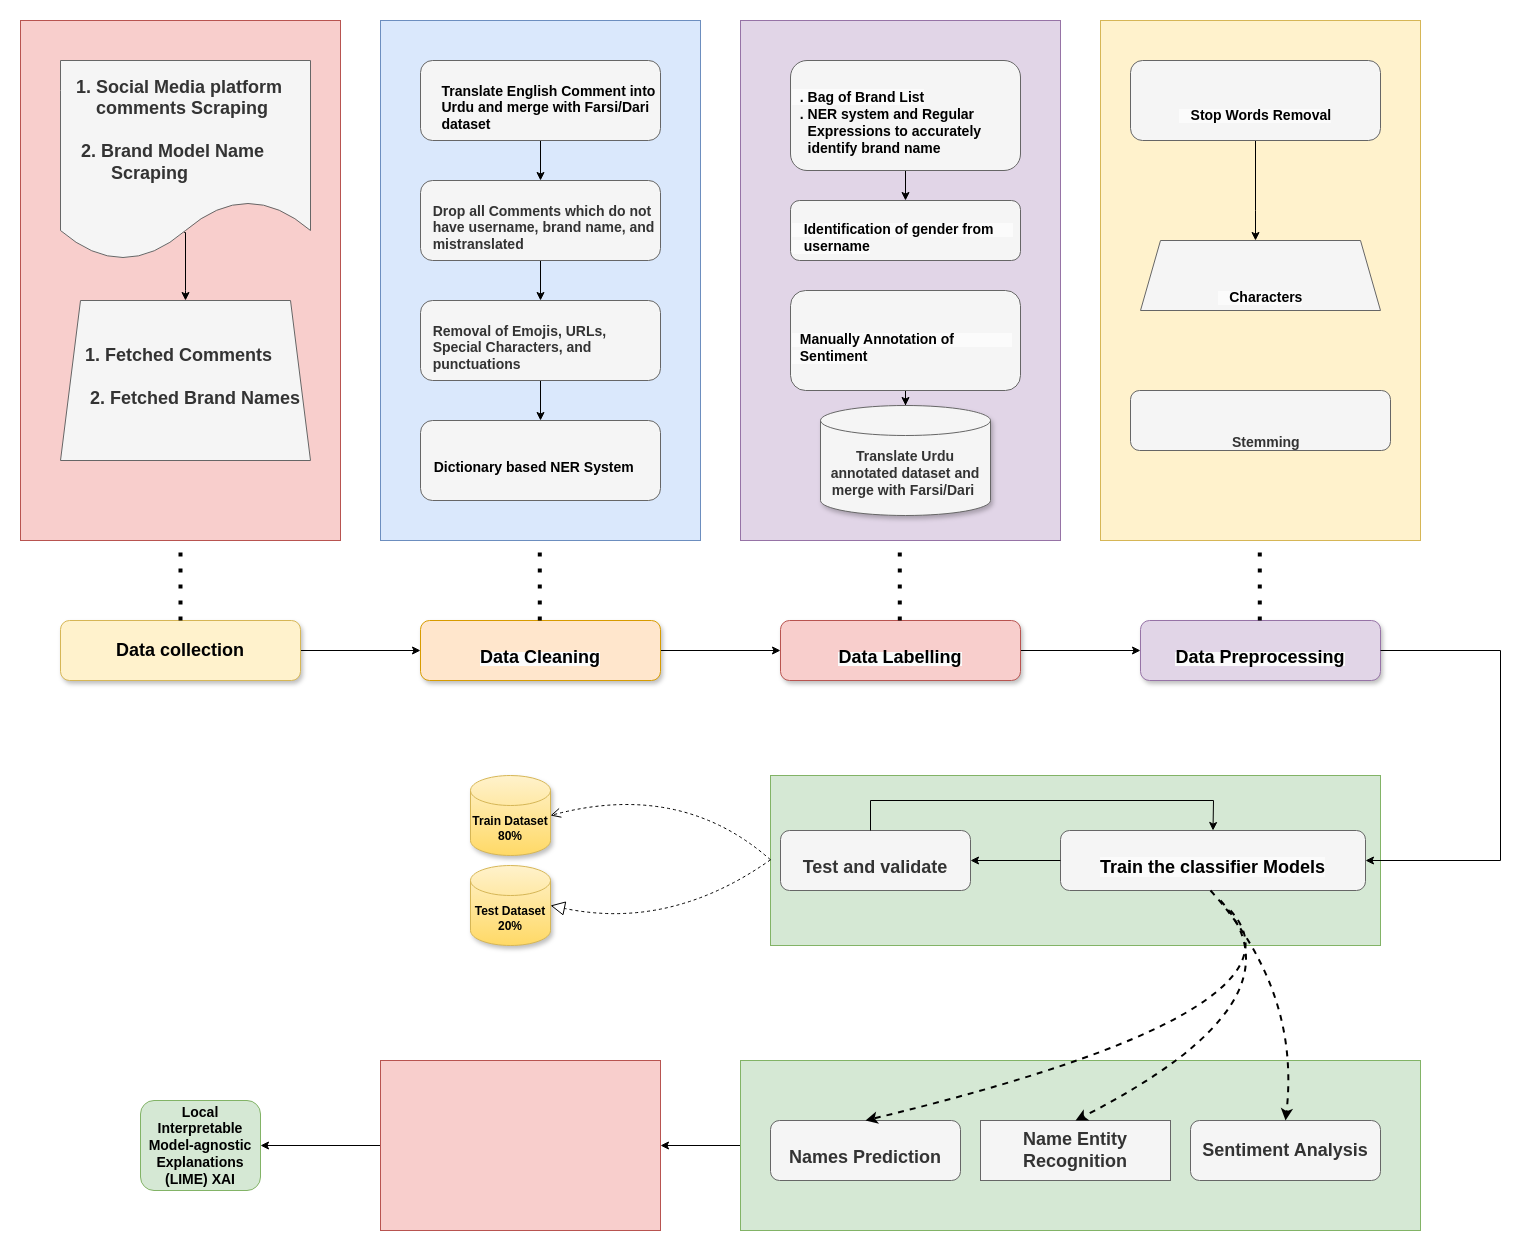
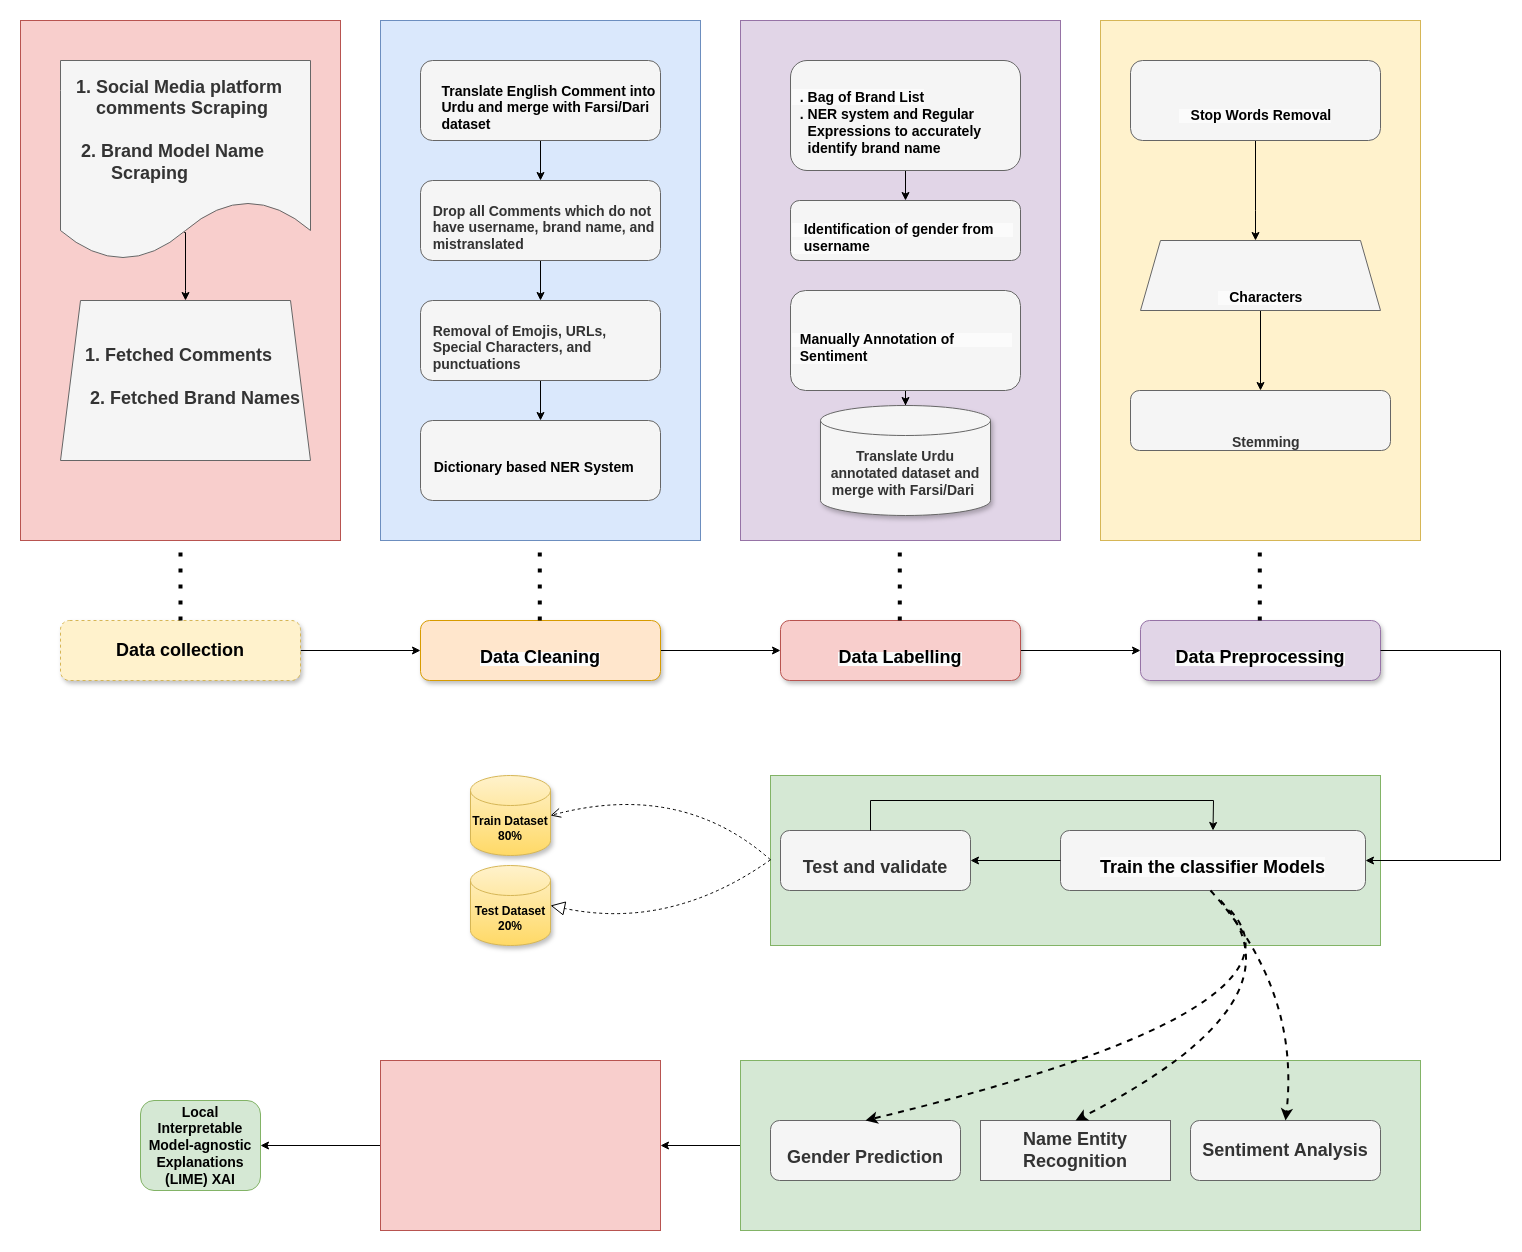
edge "Characters" -> "Stemming": added
node "Data collection": style solid -> dashed
node "Names Prediction": label "Names Prediction" -> "Gender Prediction"
